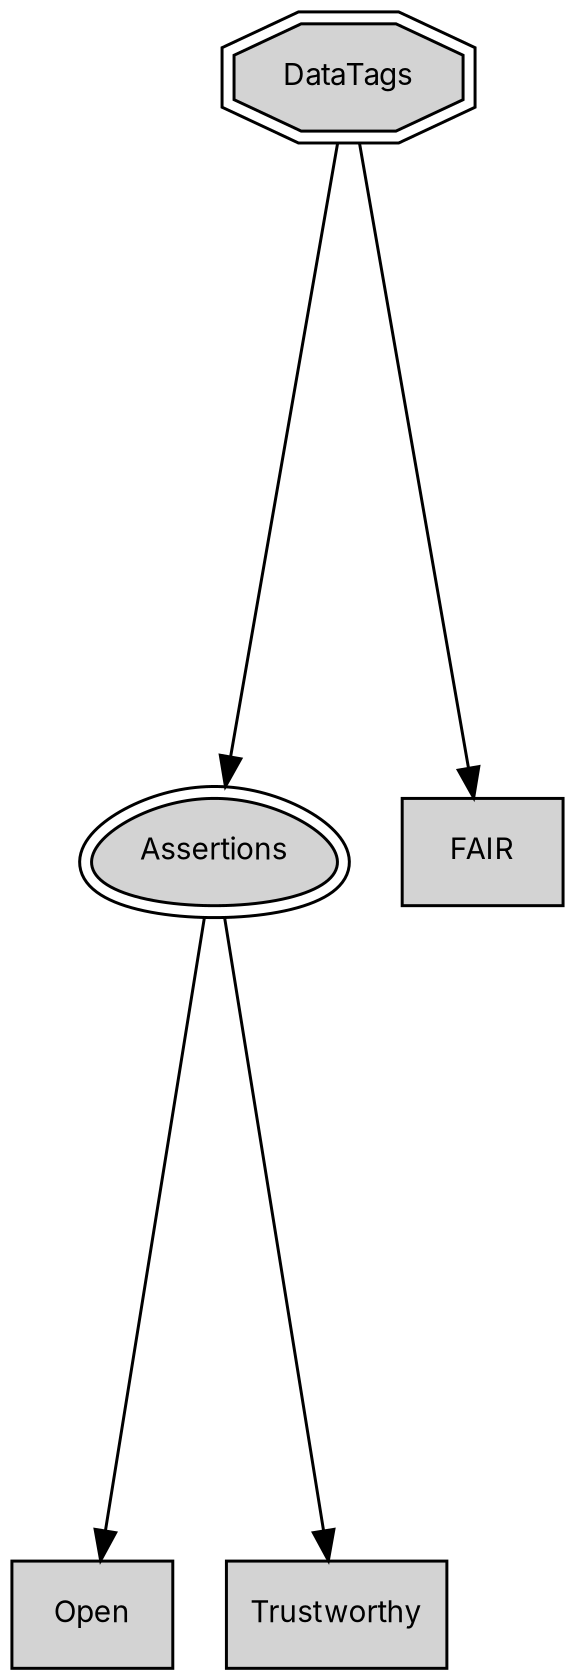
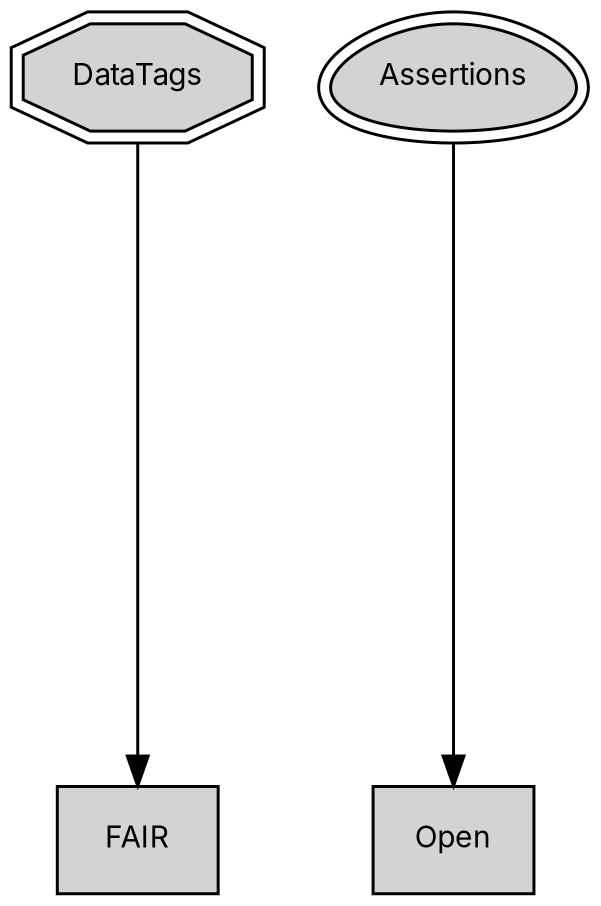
edge "DataTags" -> "Assertions": removed
node "Trustworthy": removed
